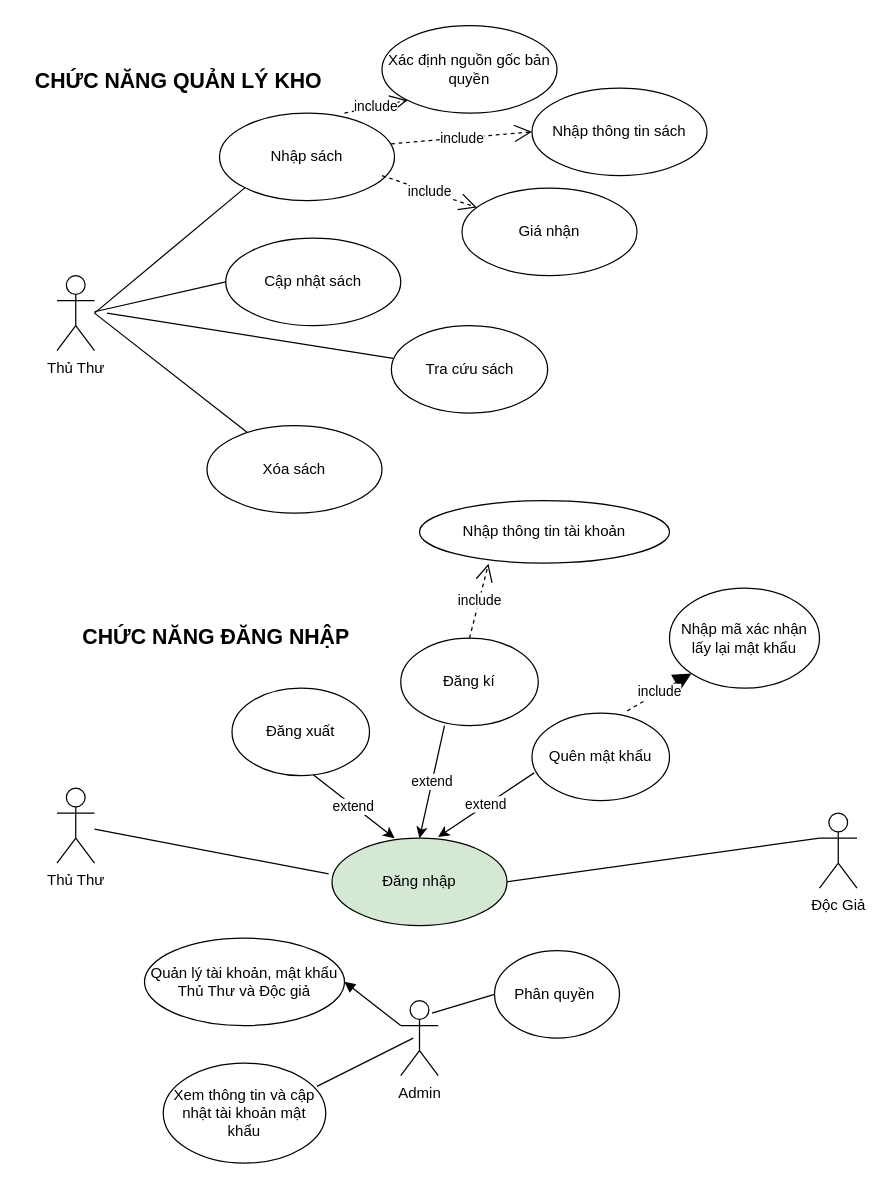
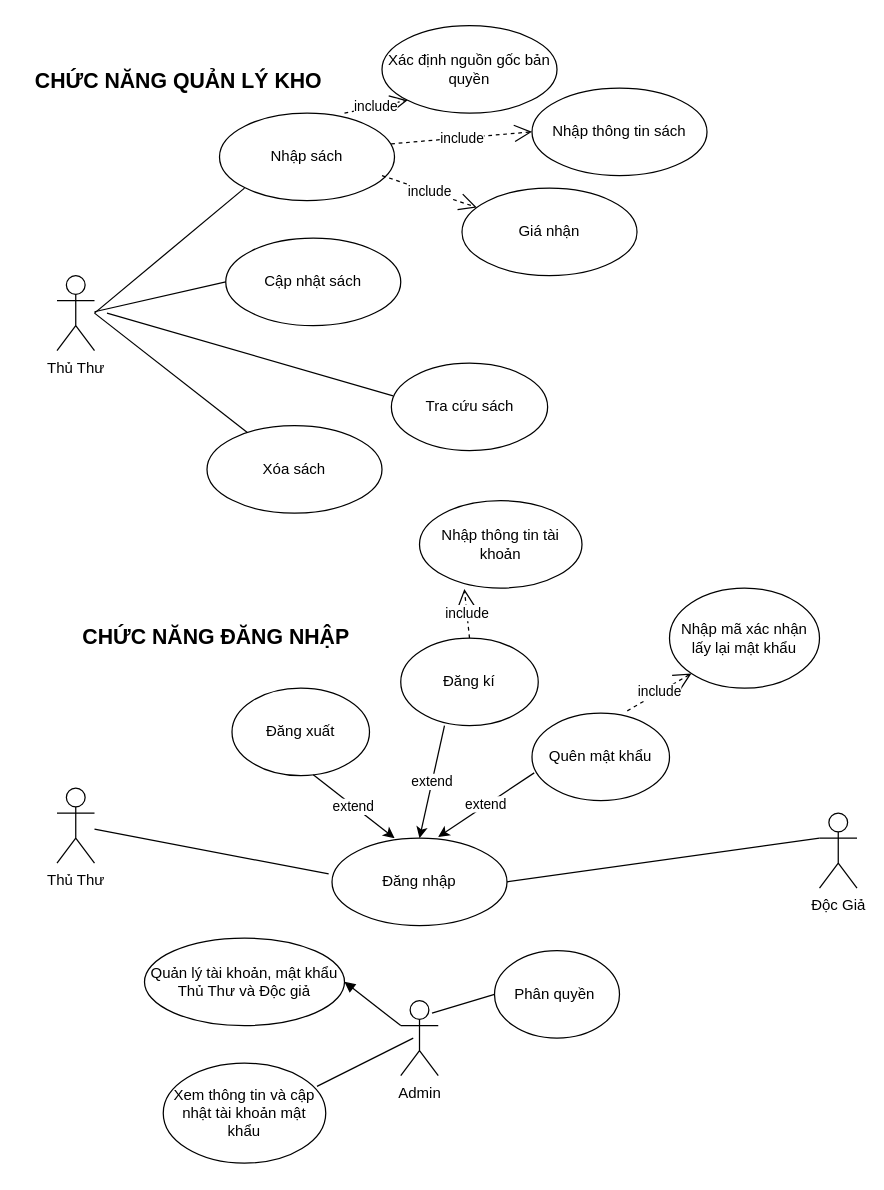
node "Tra cứu sách": moved (469, 369) -> (469, 407)
node "Nhập thông tin tài khoản": size 250x63 -> 163x88
edge "Quên mật khẩu" -> "Nhập mã xác nhận lấy lại mật khẩu": arrowhead block -> open
node "Đăng nhập": fillcolor #d5e8d4 -> #ffffff
